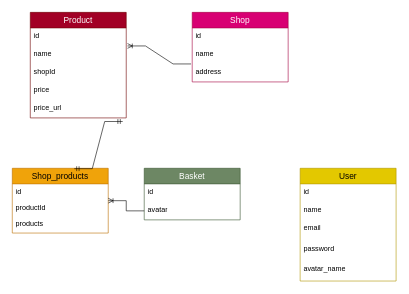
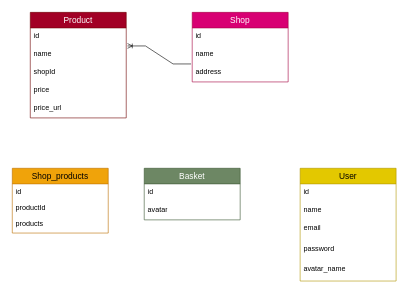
edge "price_url" -- "Shop_products": removed
edge "avatar" -> "Shop_products": removed
